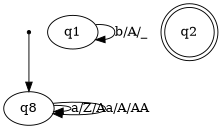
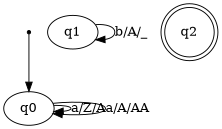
node "q8": label "q8" -> "q0"
